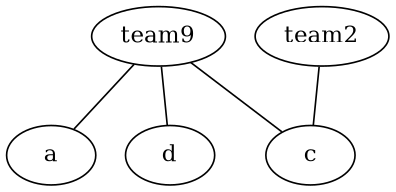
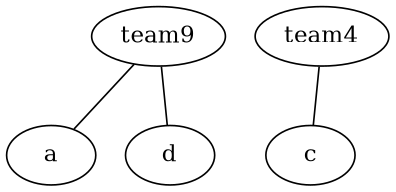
node "team2": label "team2" -> "team4"
edge "team9" -- "c": removed
